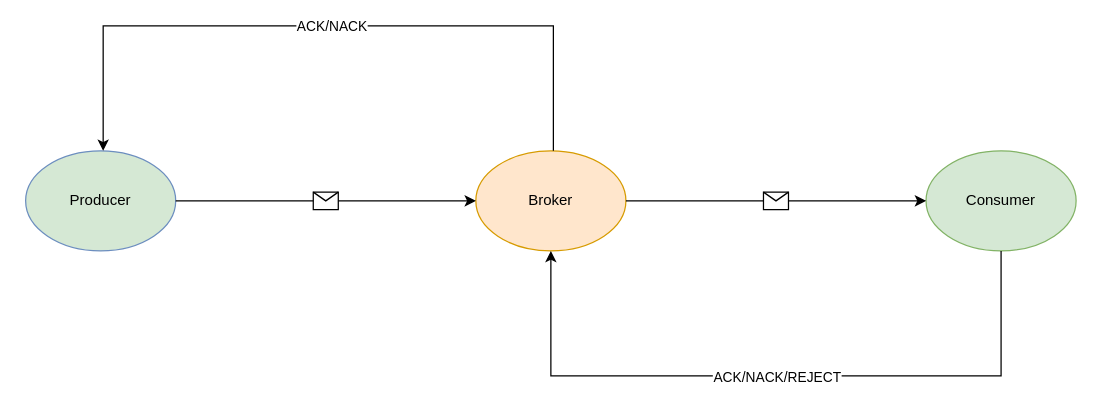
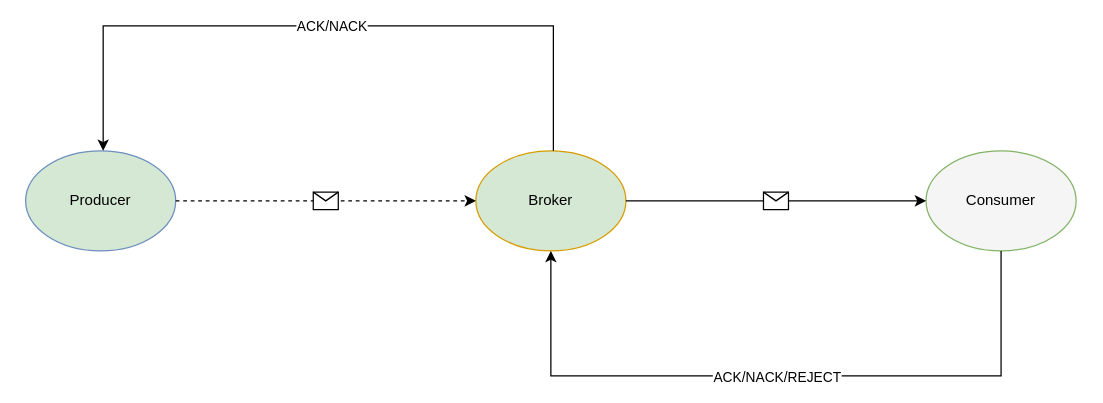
edge "Producer" -> "Broker": style solid -> dashed
node "Broker": fillcolor #ffe6cc -> #d5e8d4
node "Consumer": fillcolor #d5e8d4 -> #f5f5f5
